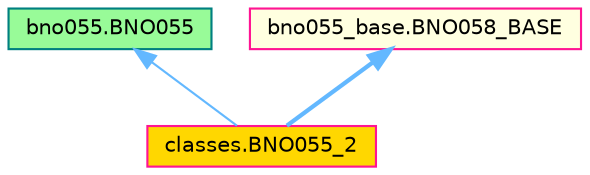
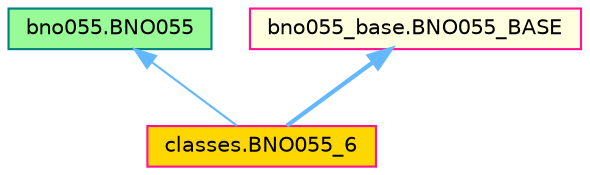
node "bno055_base.BNO058_BASE": label "bno055_base.BNO058_BASE" -> "bno055_base.BNO055_BASE"
node "classes.BNO055_2": label "classes.BNO055_2" -> "classes.BNO055_6"
